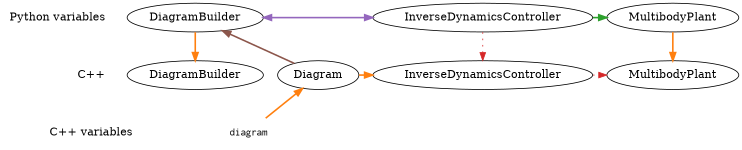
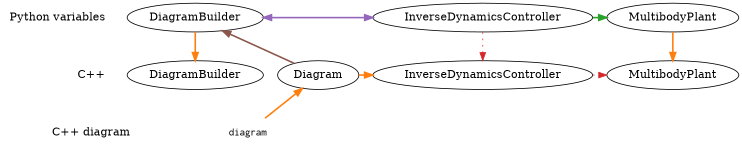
node "C++ variables": label "C++ variables" -> "C++ diagram"
